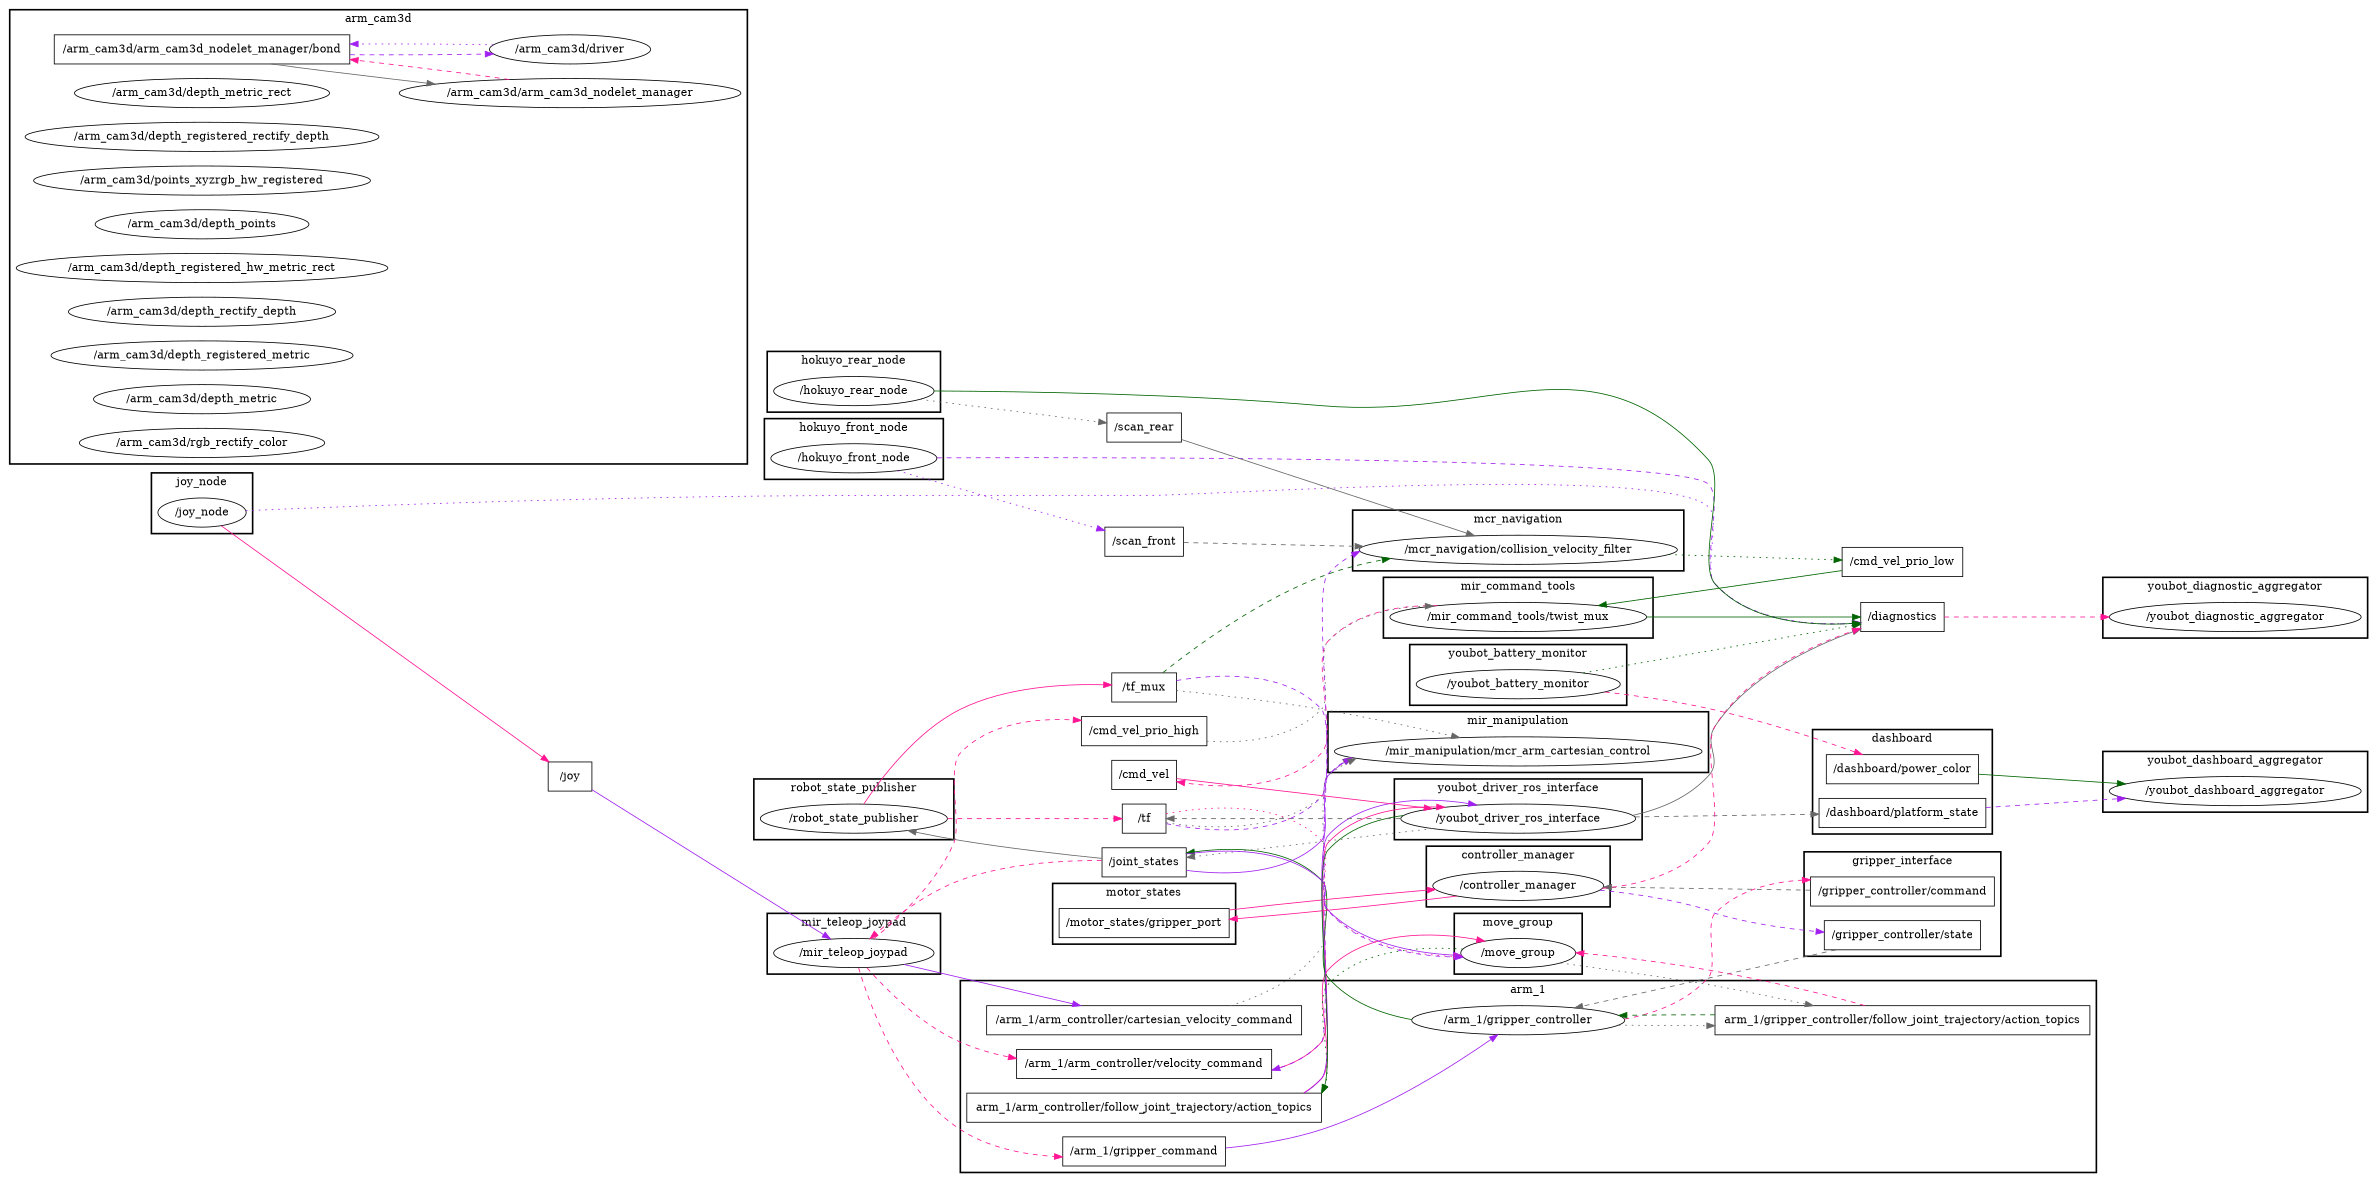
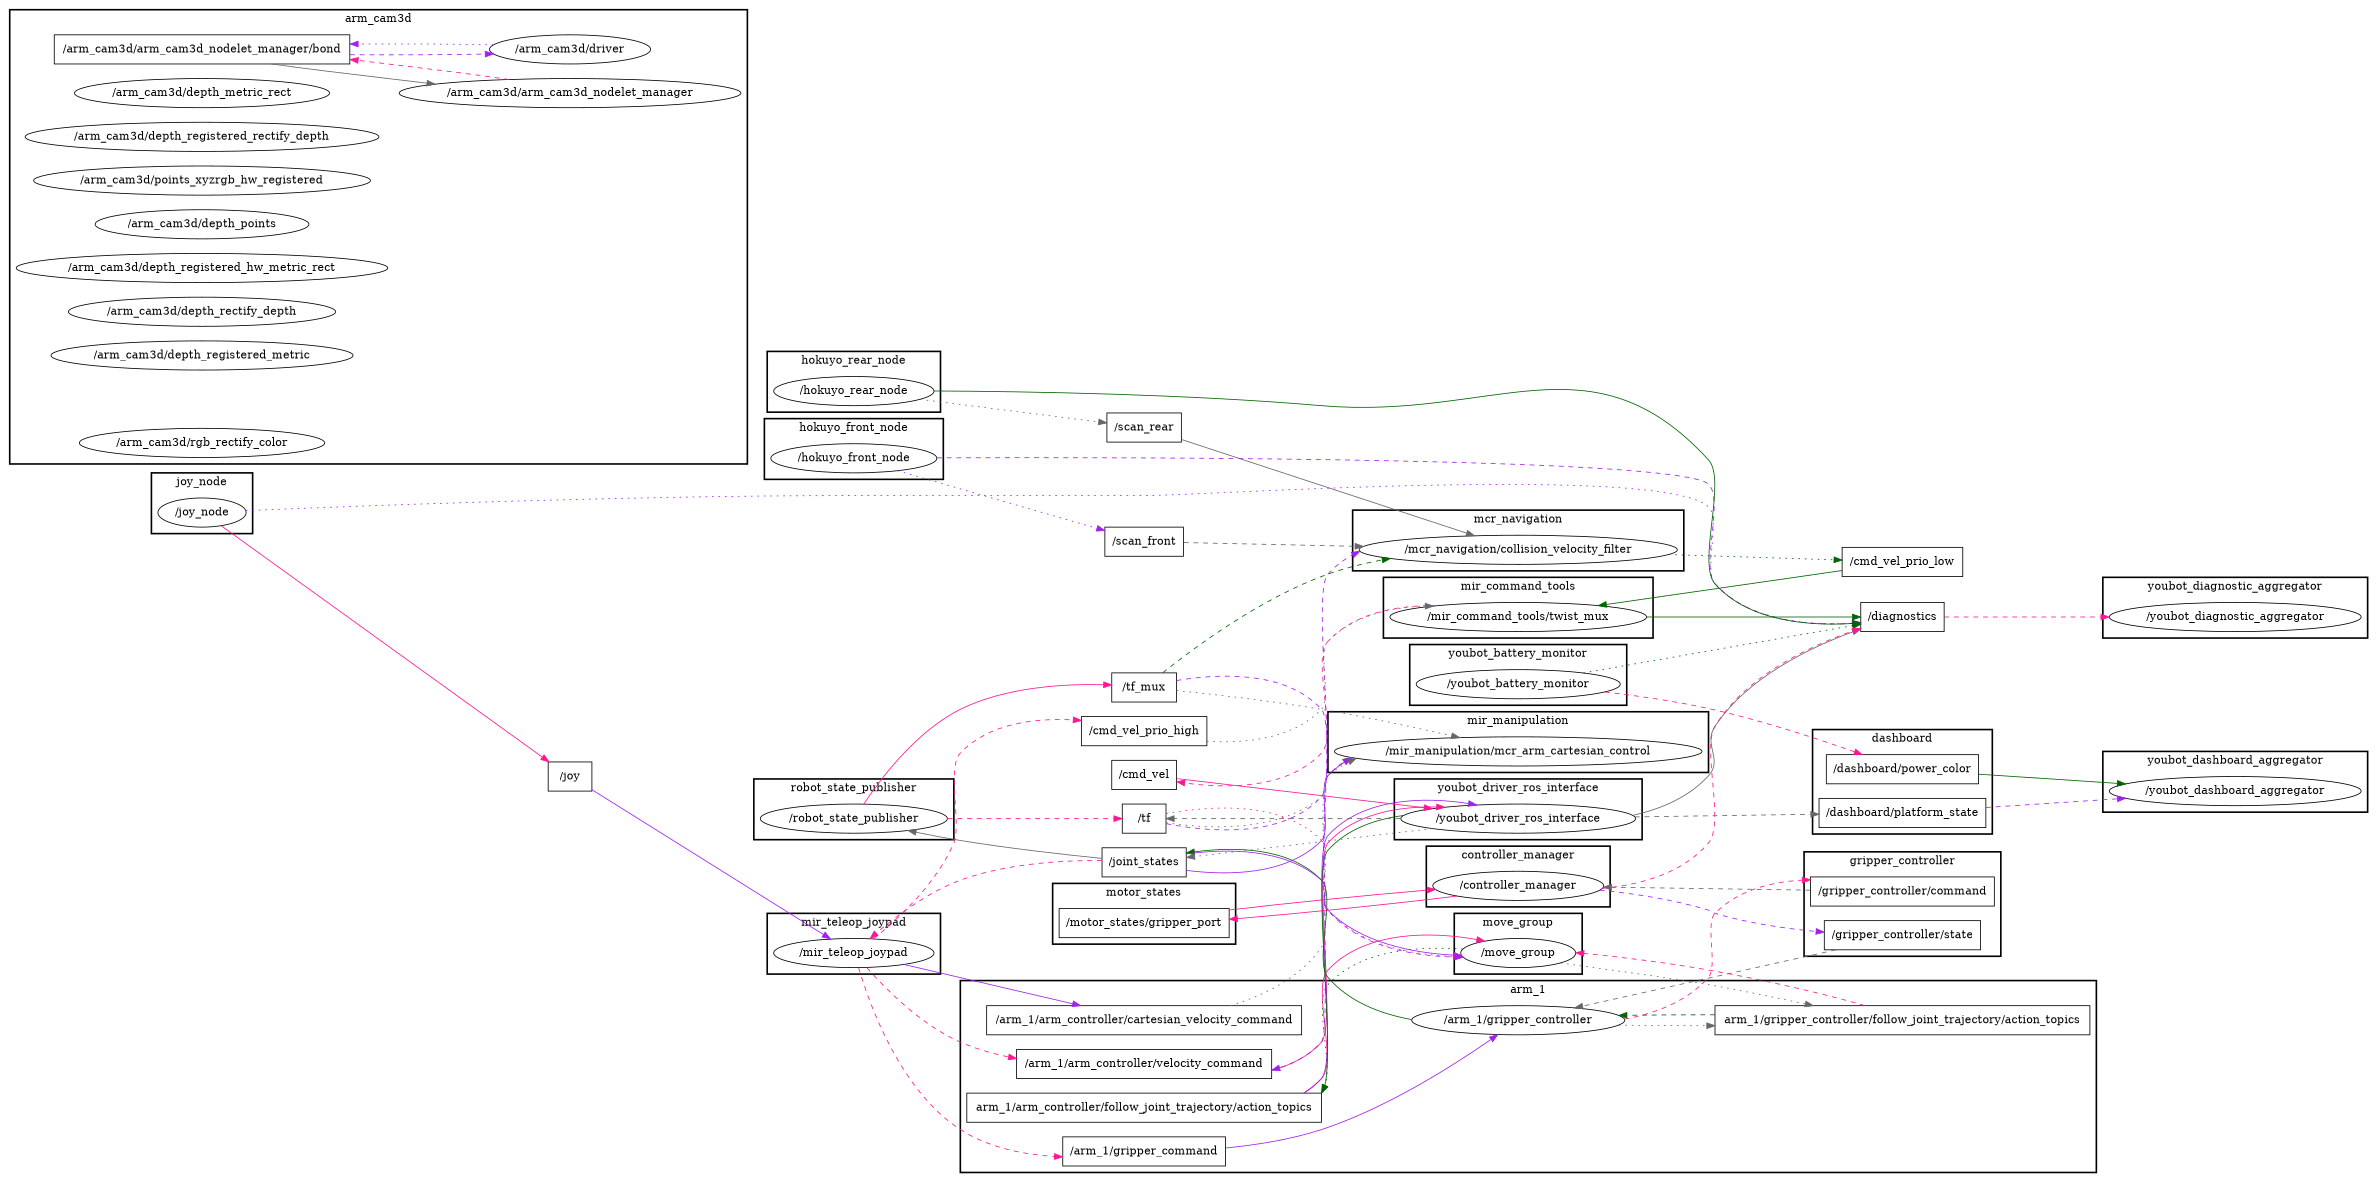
node "/arm_cam3d/depth_metric": removed
cluster "gripper_interface": label "gripper_interface" -> "gripper_controller"
